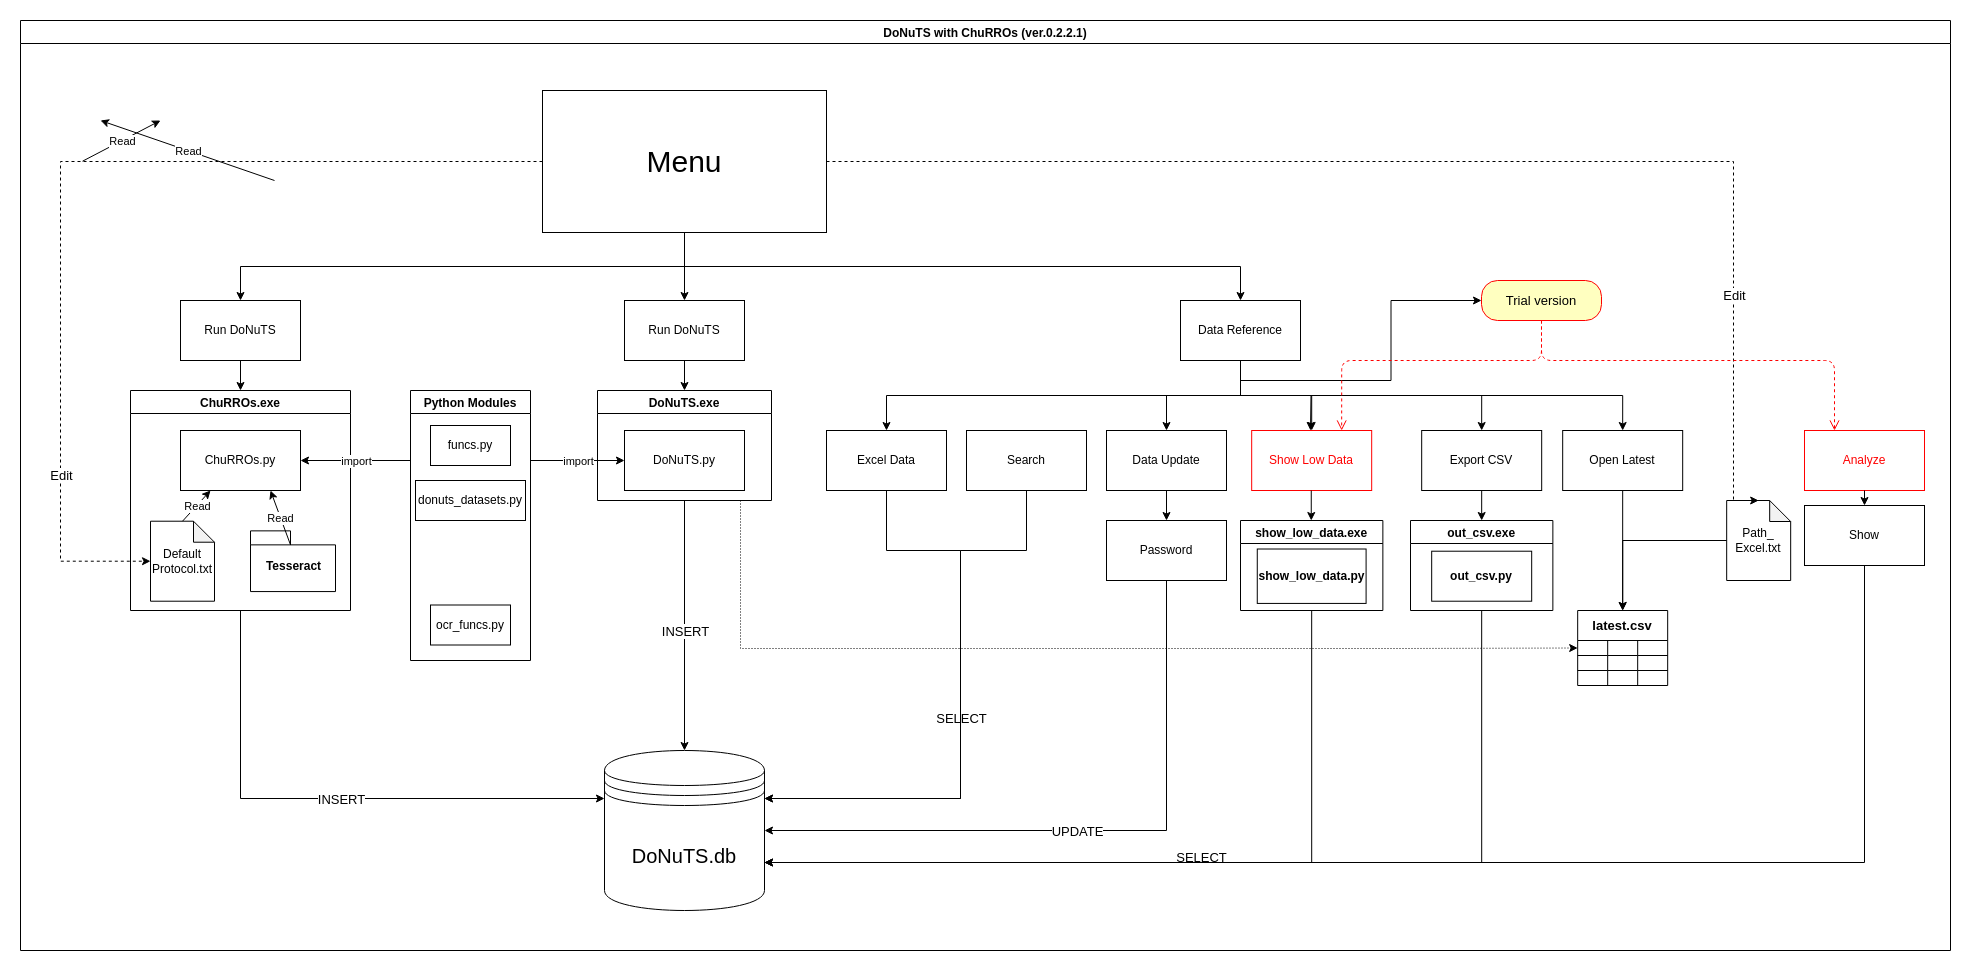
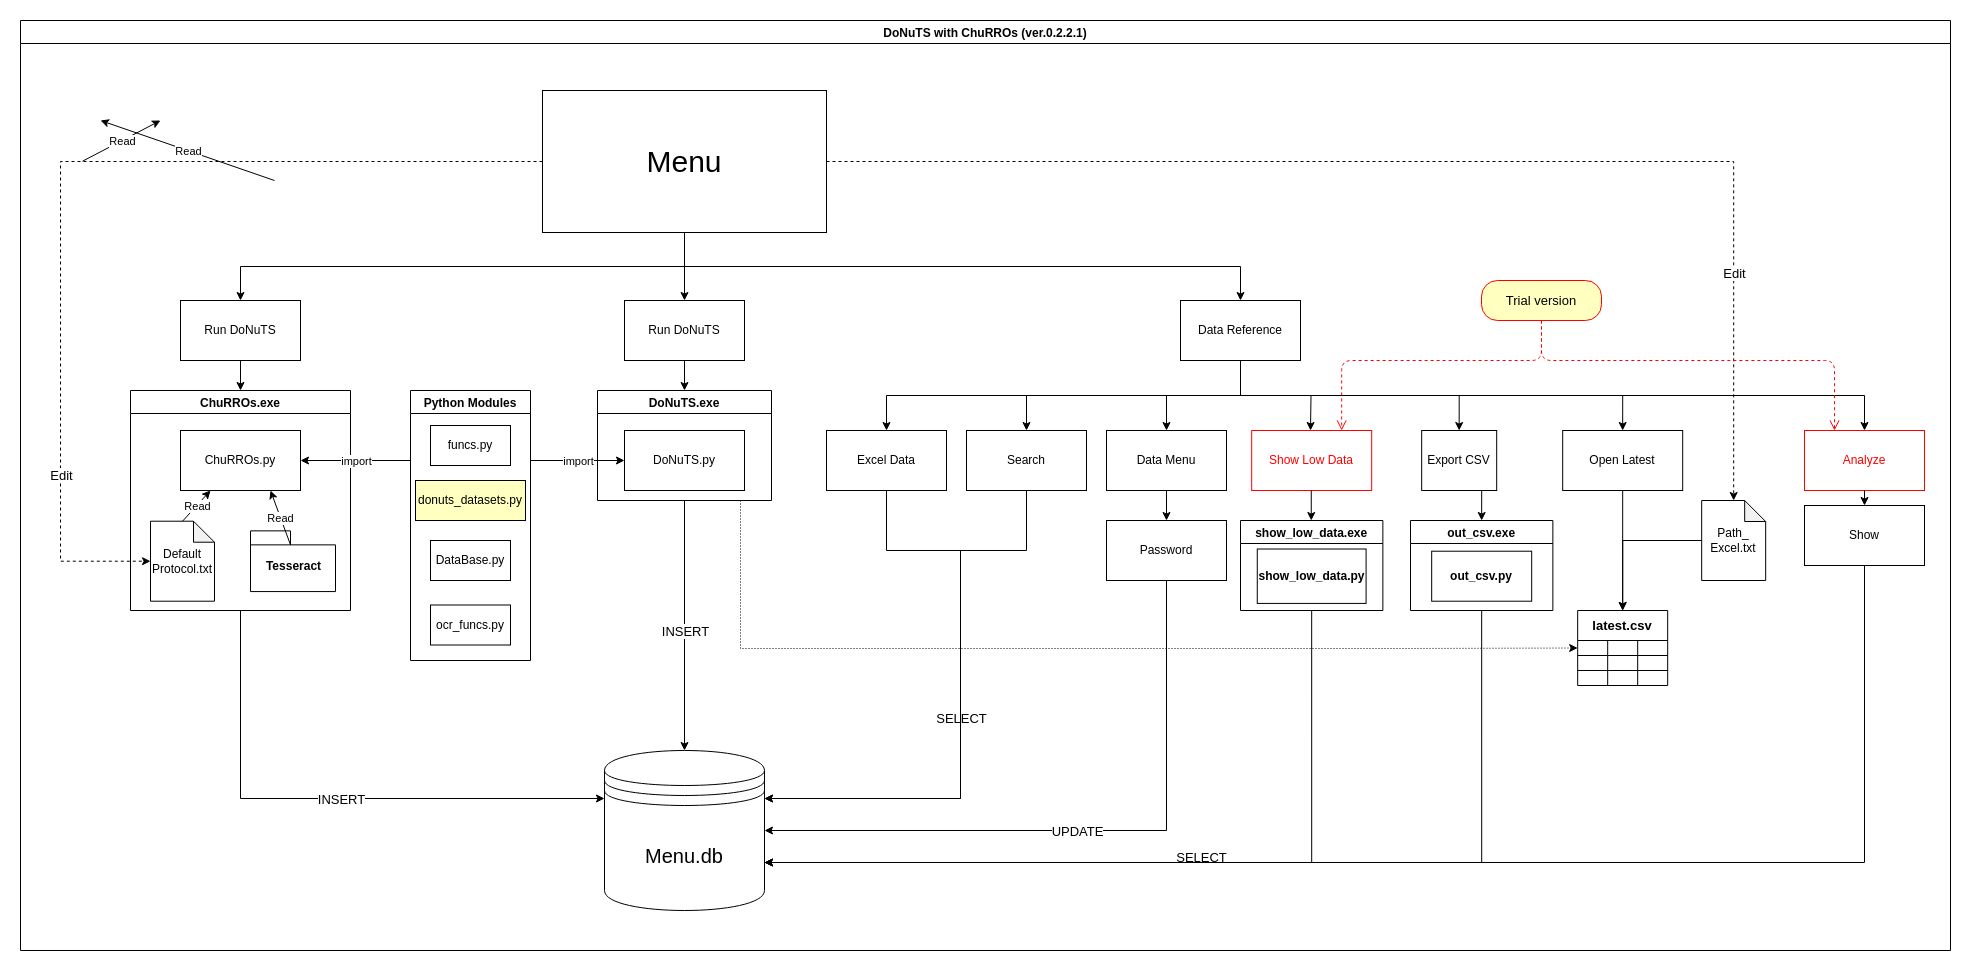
edge "Data Reference" -> "Trial version": now "Data Reference" -> "Analyze"
edge "Data Reference" -> "Show Low Data": now "Data Reference" -> "Search"
node "Data Update": label "Data Update" -> "Data Menu"
node "Export CSV": size 120x60 -> 75x60
node "donuts_datasets.py": fillcolor #ffffff -> #ffffc0
node "Path_ Excel.txt": moved (1759, 541) -> (1734, 541)
node "DataBase.py": added
node "DoNuTS.db": label "DoNuTS.db" -> "Menu.db"
